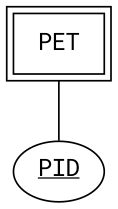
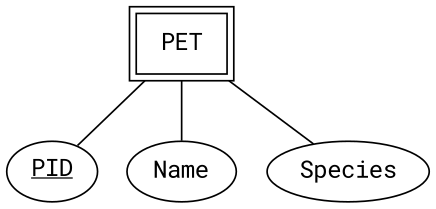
node "Name": added
node "Species": added
